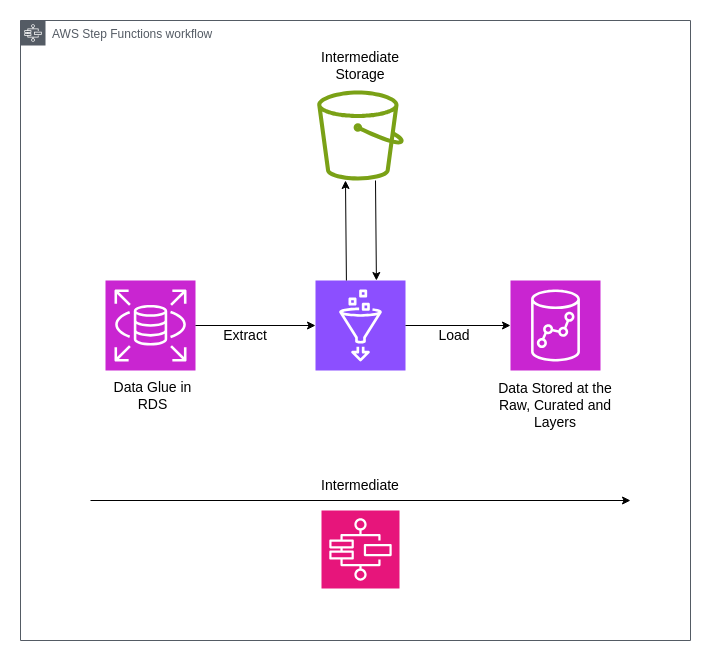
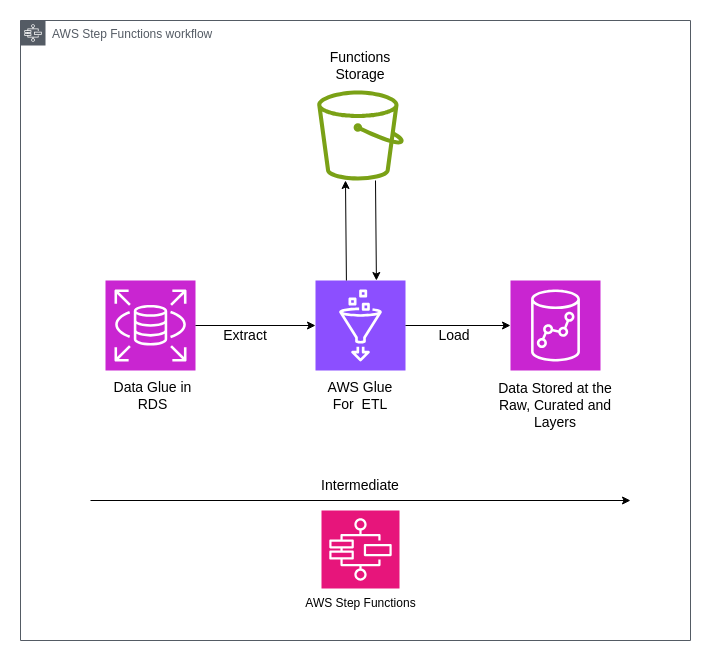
node "Intermediate Storage": label "Intermediate Storage" -> "Functions Storage"
node "AWS Glue For ETL": added
node "AWS Step Functions": added
